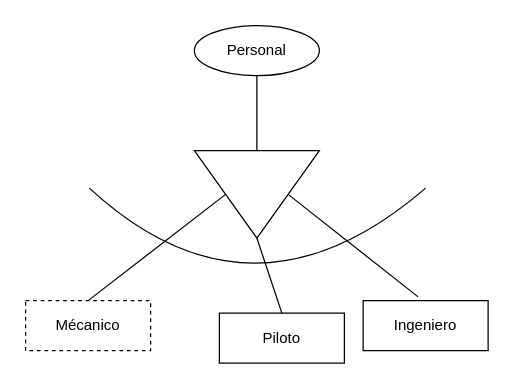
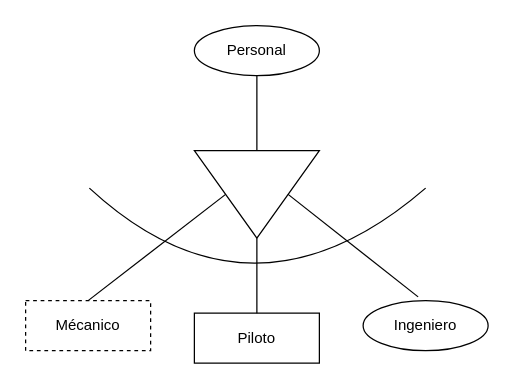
node "Ingeniero": shape rectangle -> ellipse
node "Piloto": moved (282, 338) -> (257, 338)
